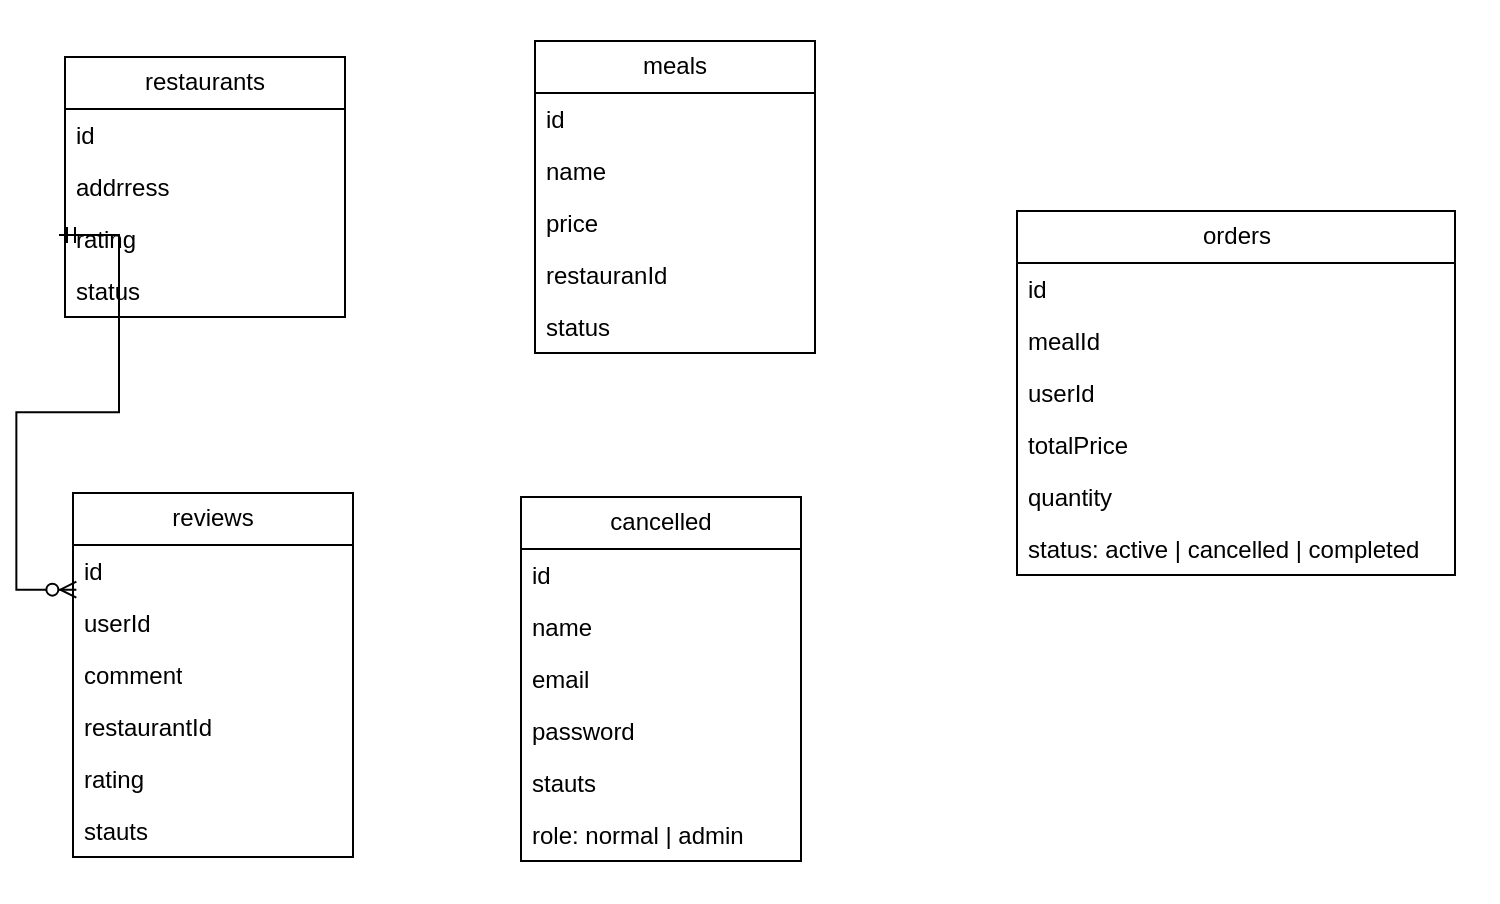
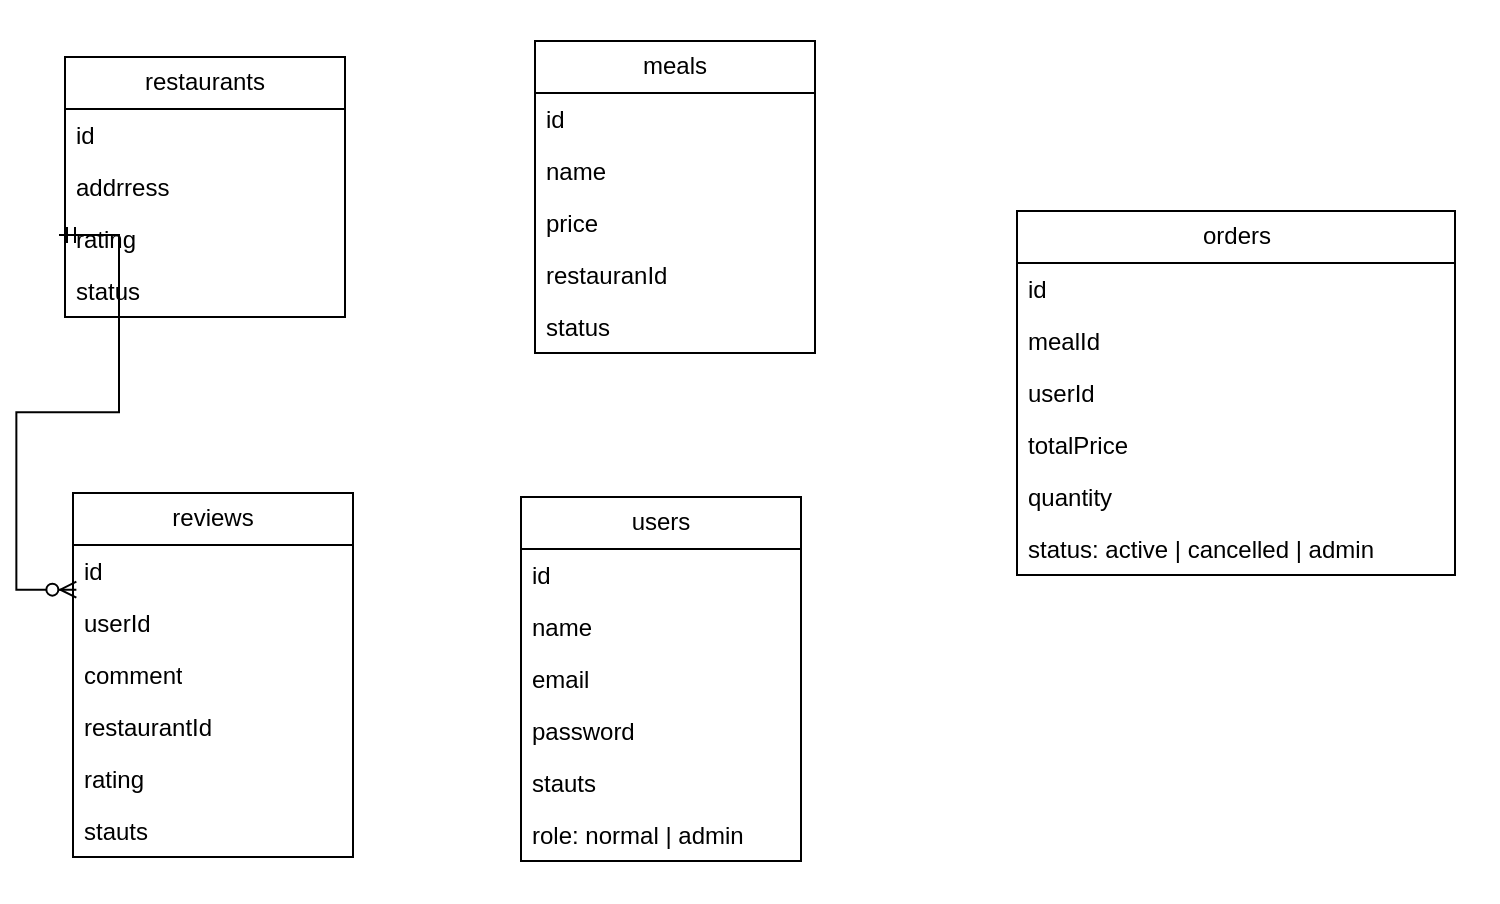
node "cancelled": label "cancelled" -> "users"
node "status: active | cancelled | completed": label "status: active | cancelled | completed" -> "status: active | cancelled | admin"
